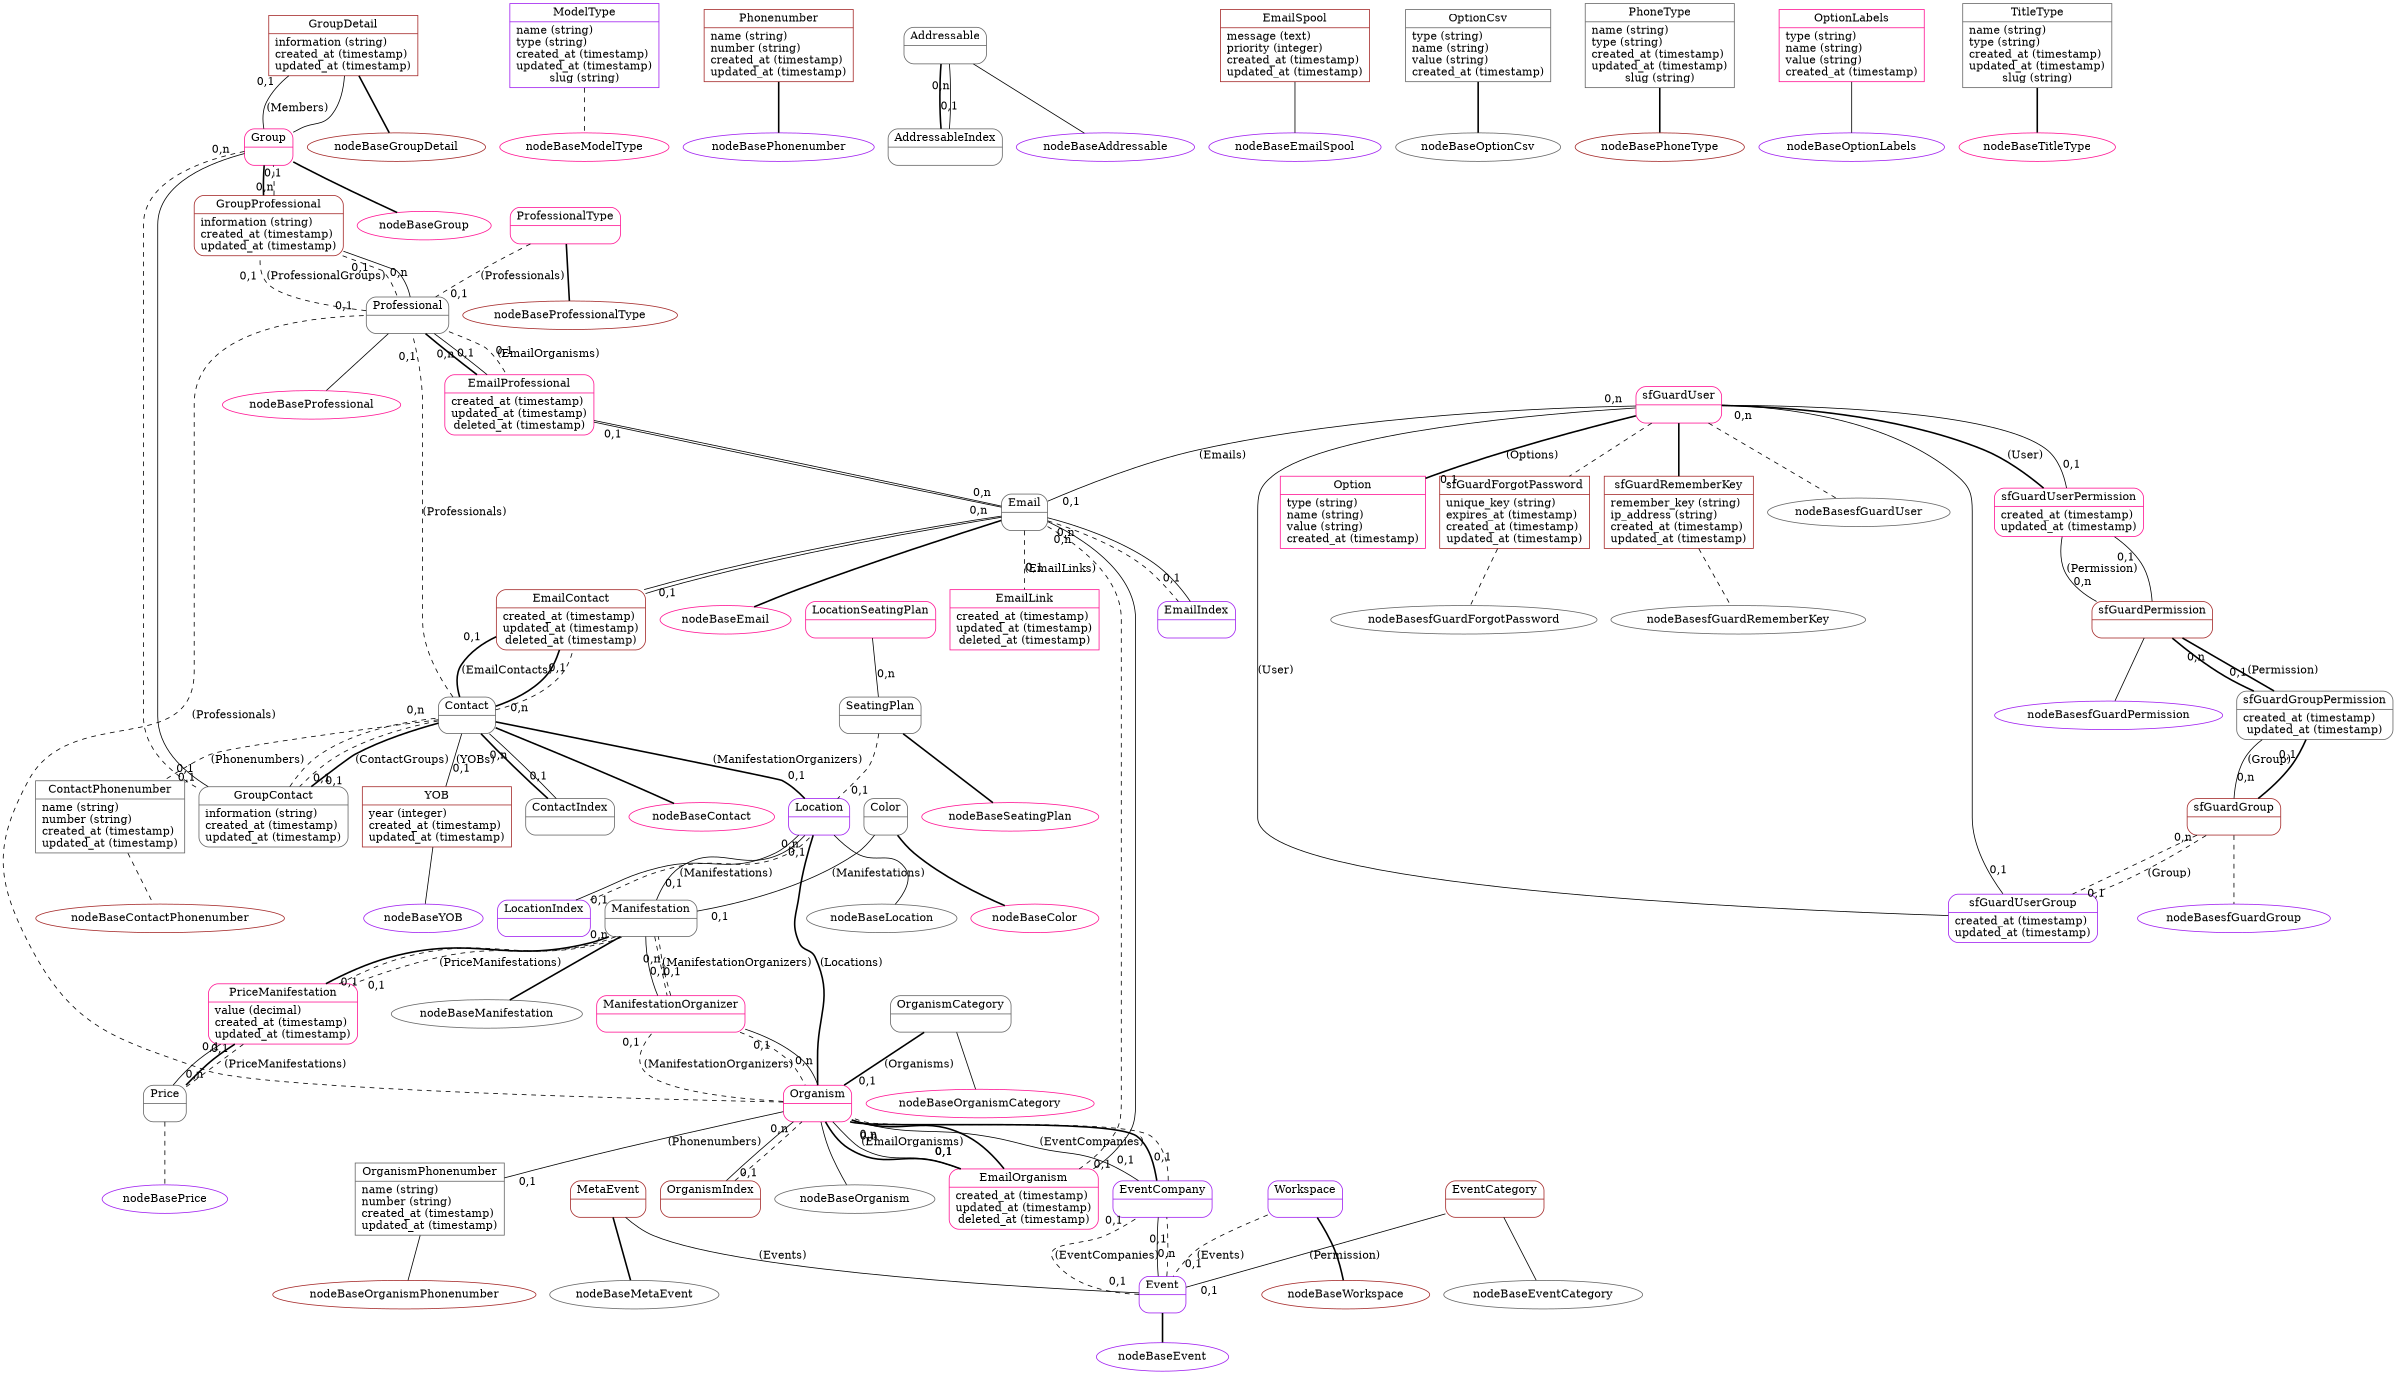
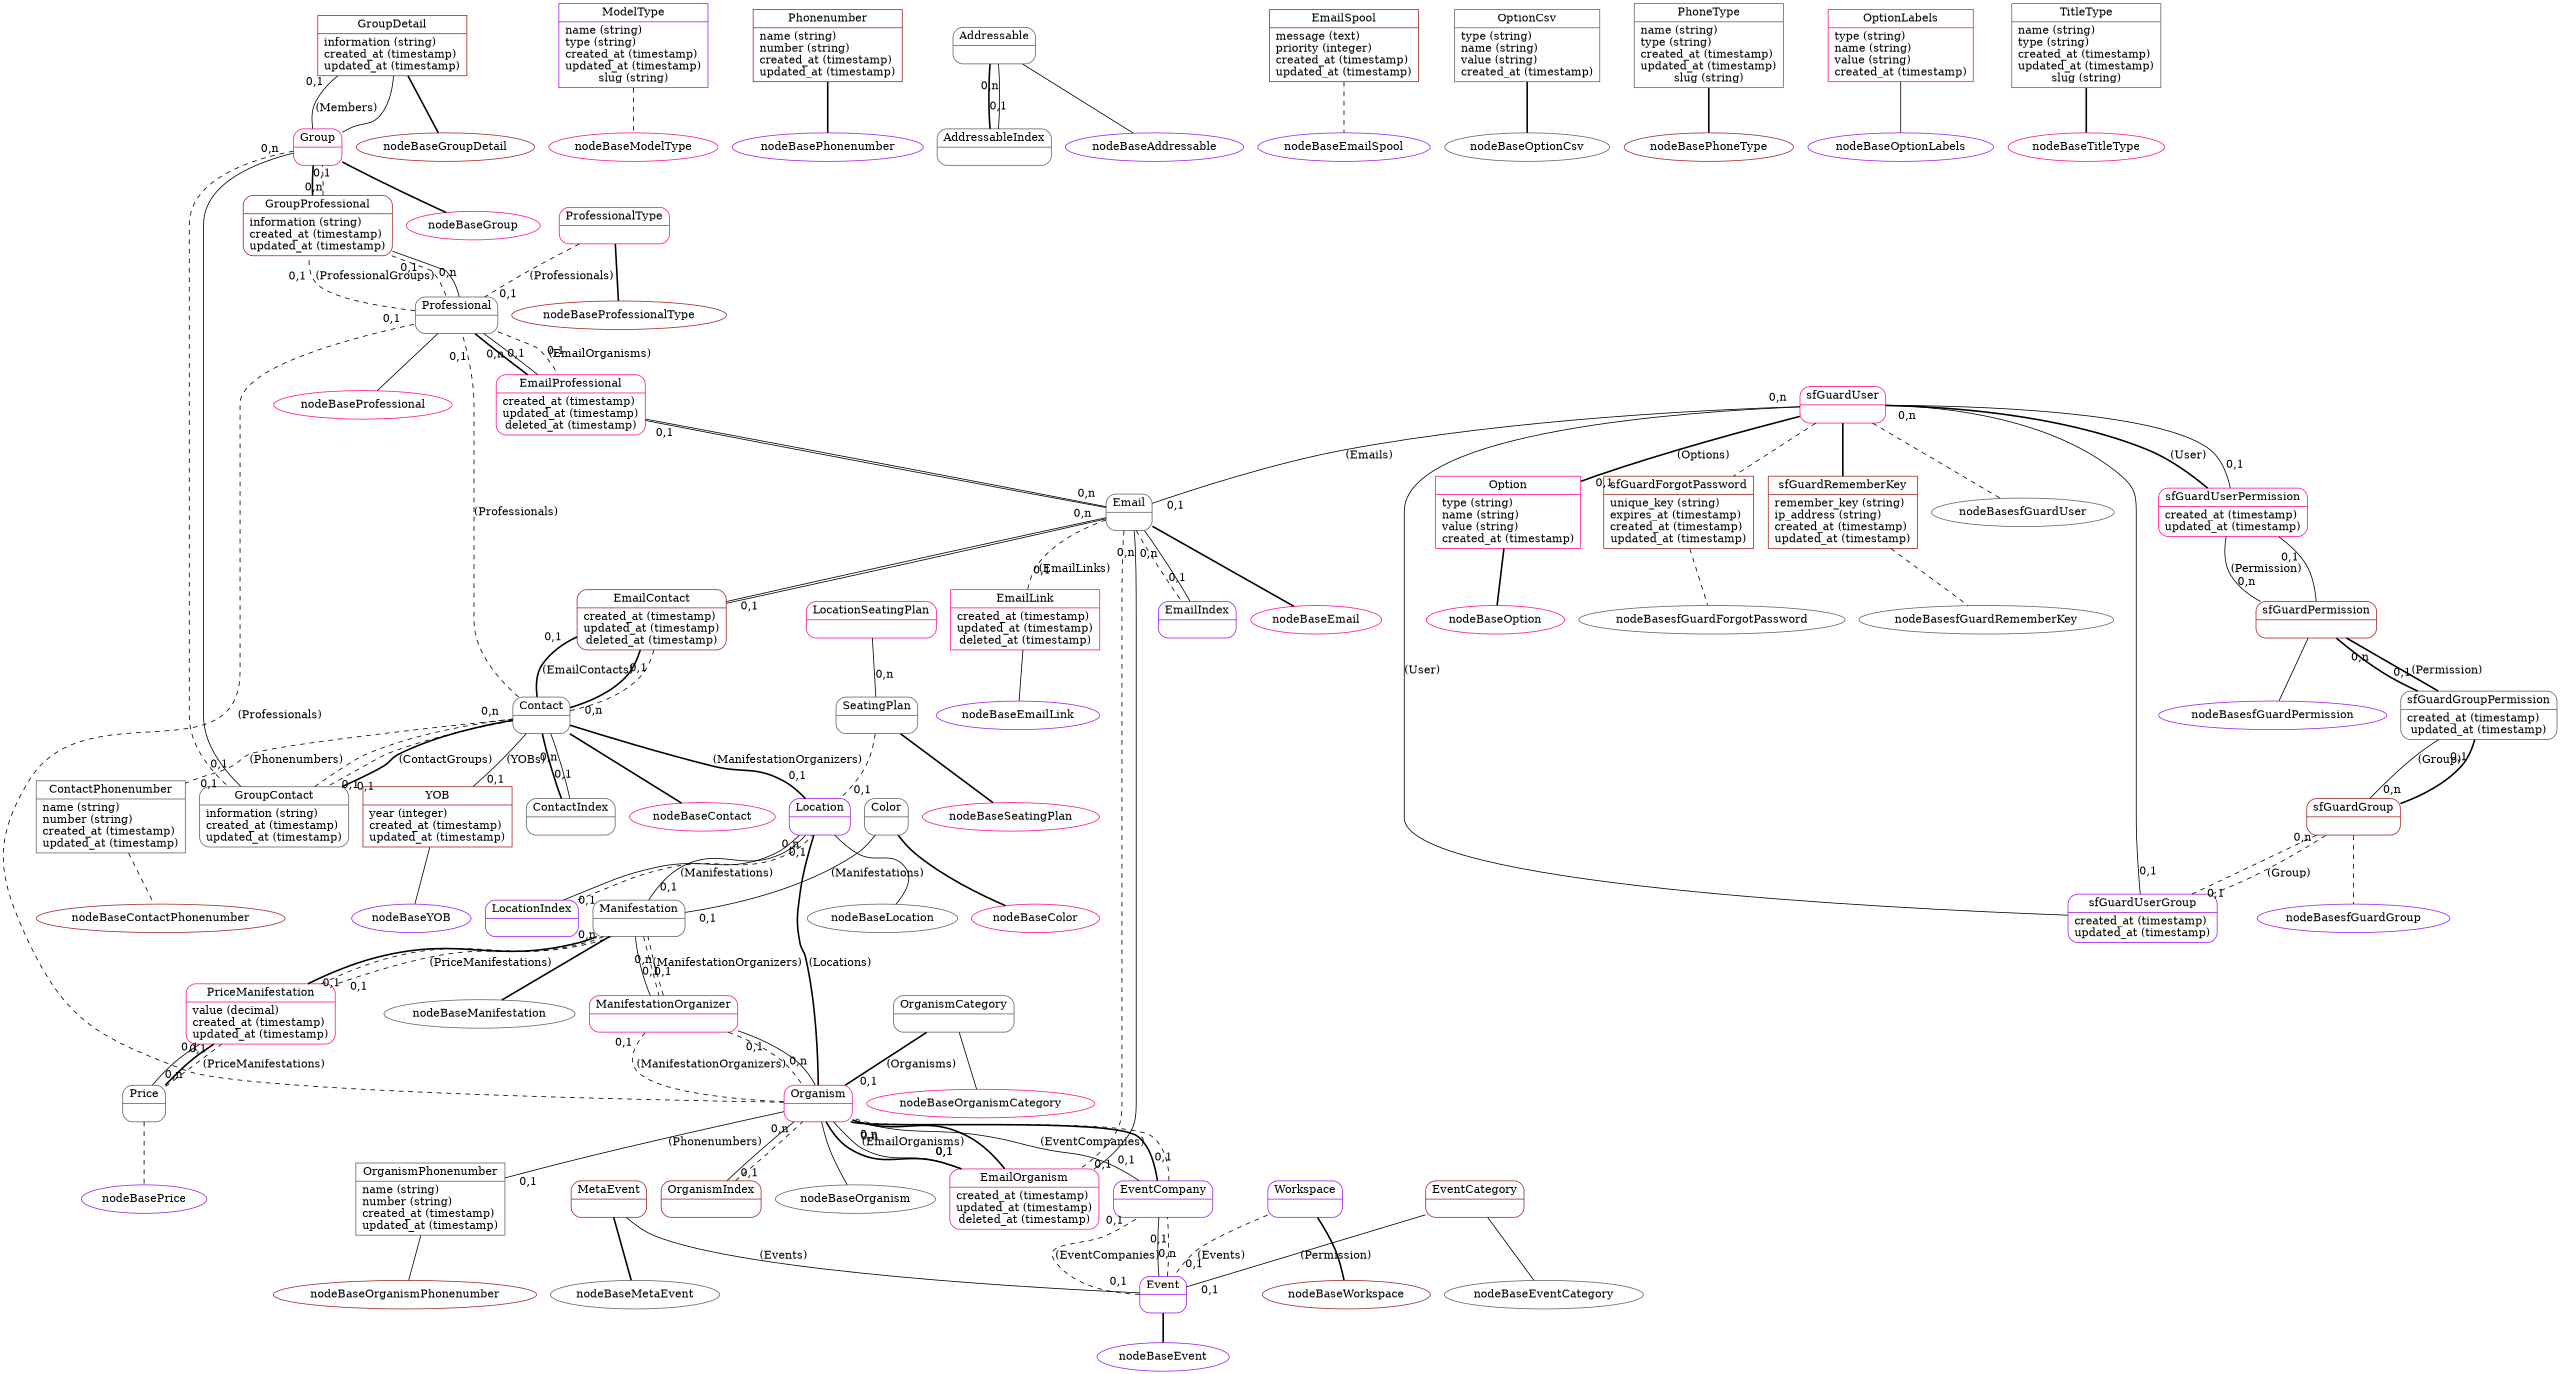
edge "EmailSpool" -- "nodeBaseEmailSpool": style solid -> dashed
node "nodeBaseOption": added
node "nodeBaseEmailLink": added
